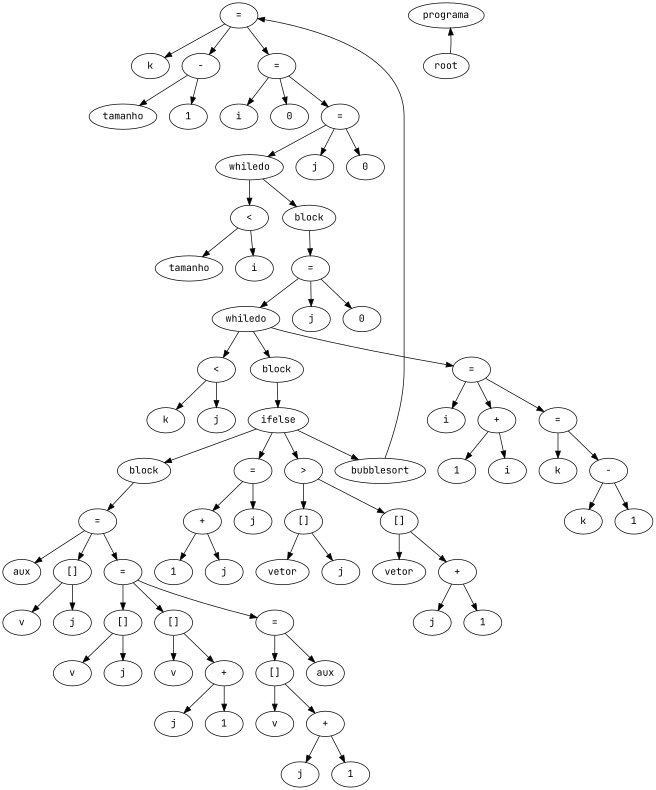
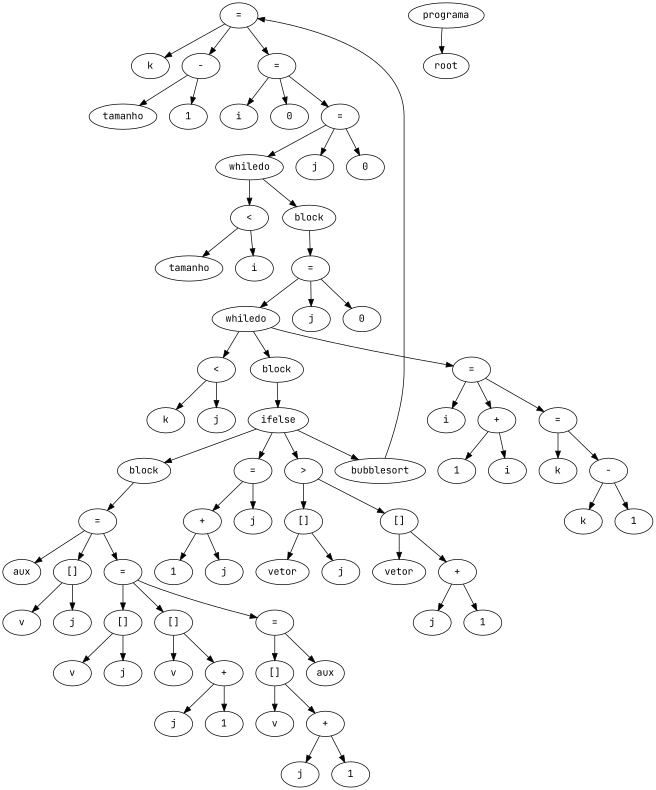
edge "root" -> "programa": reversed
